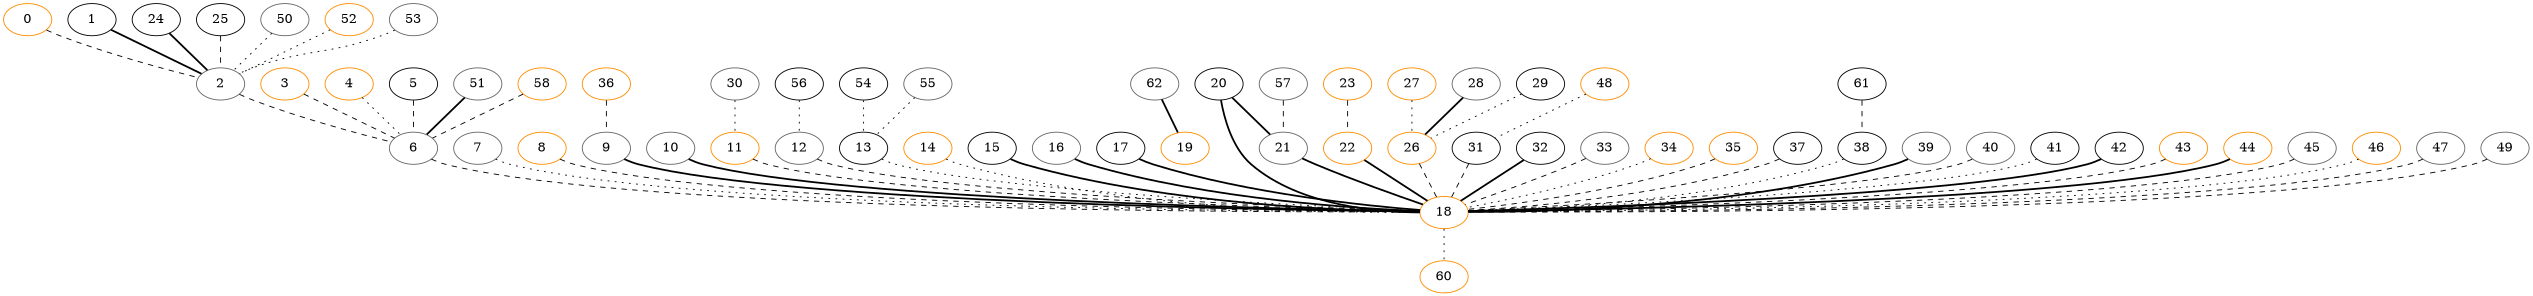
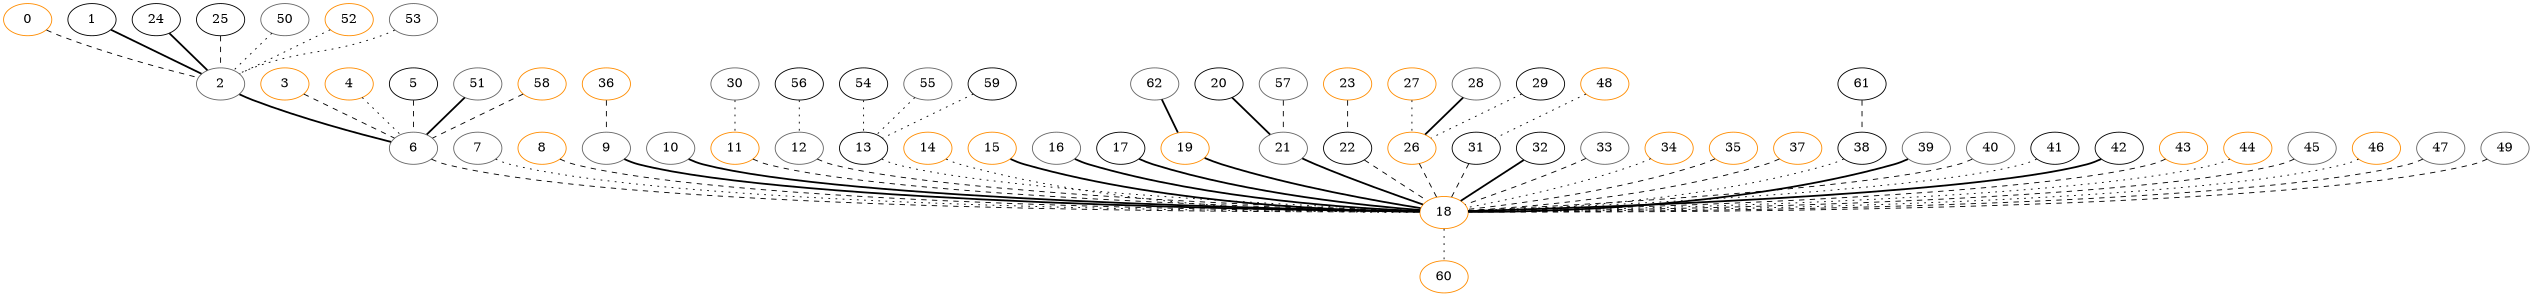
node "59": added
edge "2" -- "6": style dashed -> bold
node "15": color black -> darkorange
node "22": color darkorange -> black
node "37": color black -> darkorange
edge "22" -- "18": style bold -> dashed
edge "20" -- "18": now "19" -- "18"
edge "44" -- "18": style bold -> dotted
